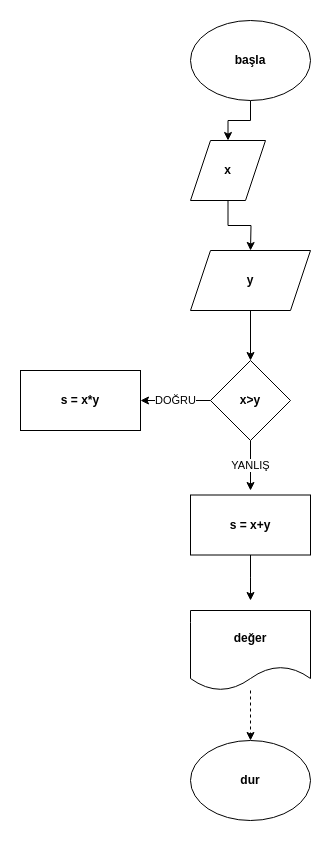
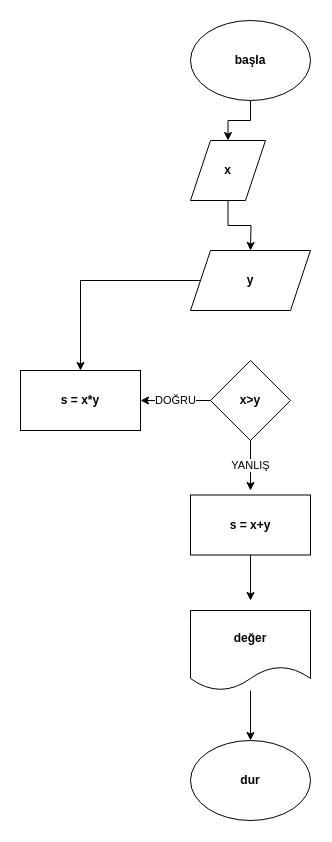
edge "y" -> "x>y": now "y" -> "s = x*y"
edge "değer" -> "dur": style dashed -> solid
